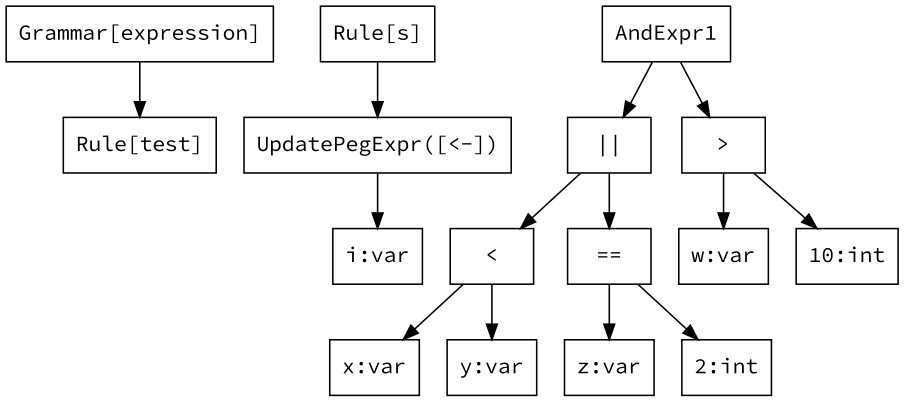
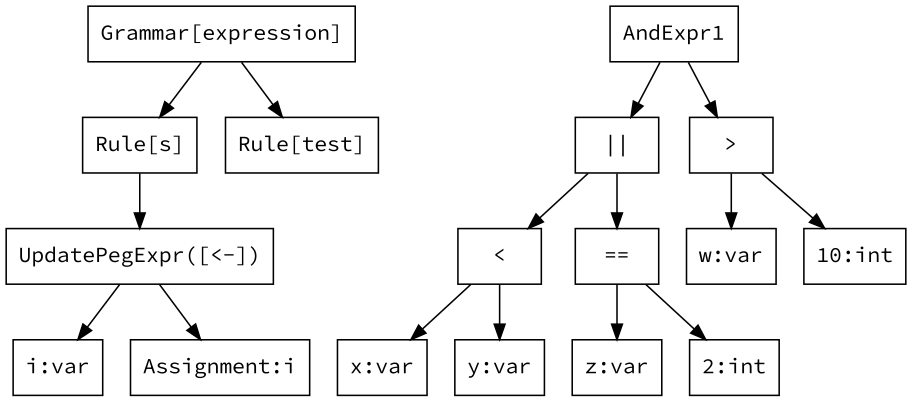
edge "Grammar[expression]" -> "Rule[s]": added
node "Assignment:i": added
